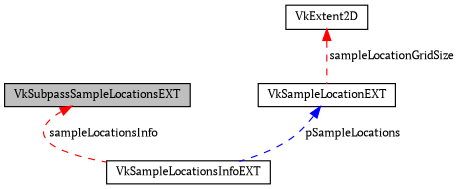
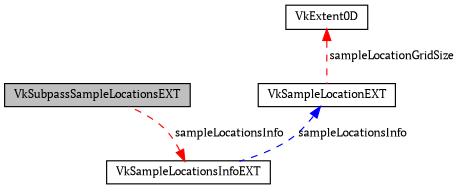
node "VkExtent2D": label "VkExtent2D" -> "VkExtent0D"
edge "VkSampleLocationsInfoEXT" -> "VkSampleLocationEXT": label " pSampleLocations" -> " sampleLocationsInfo"
edge "VkSampleLocationsInfoEXT" -> "VkSubpassSampleLocationsEXT": reversed
